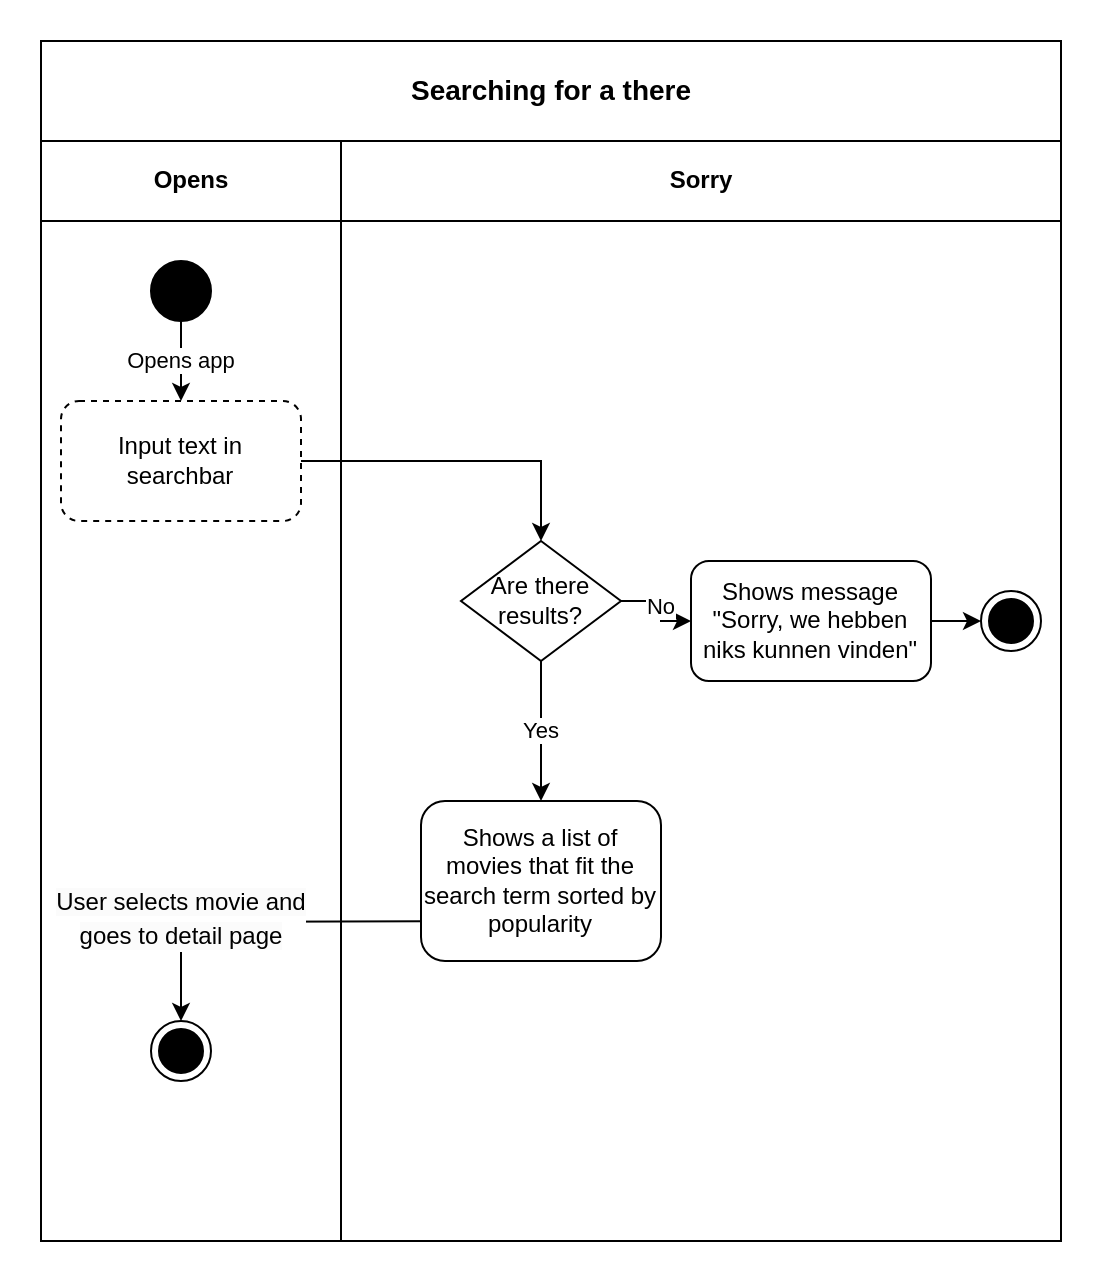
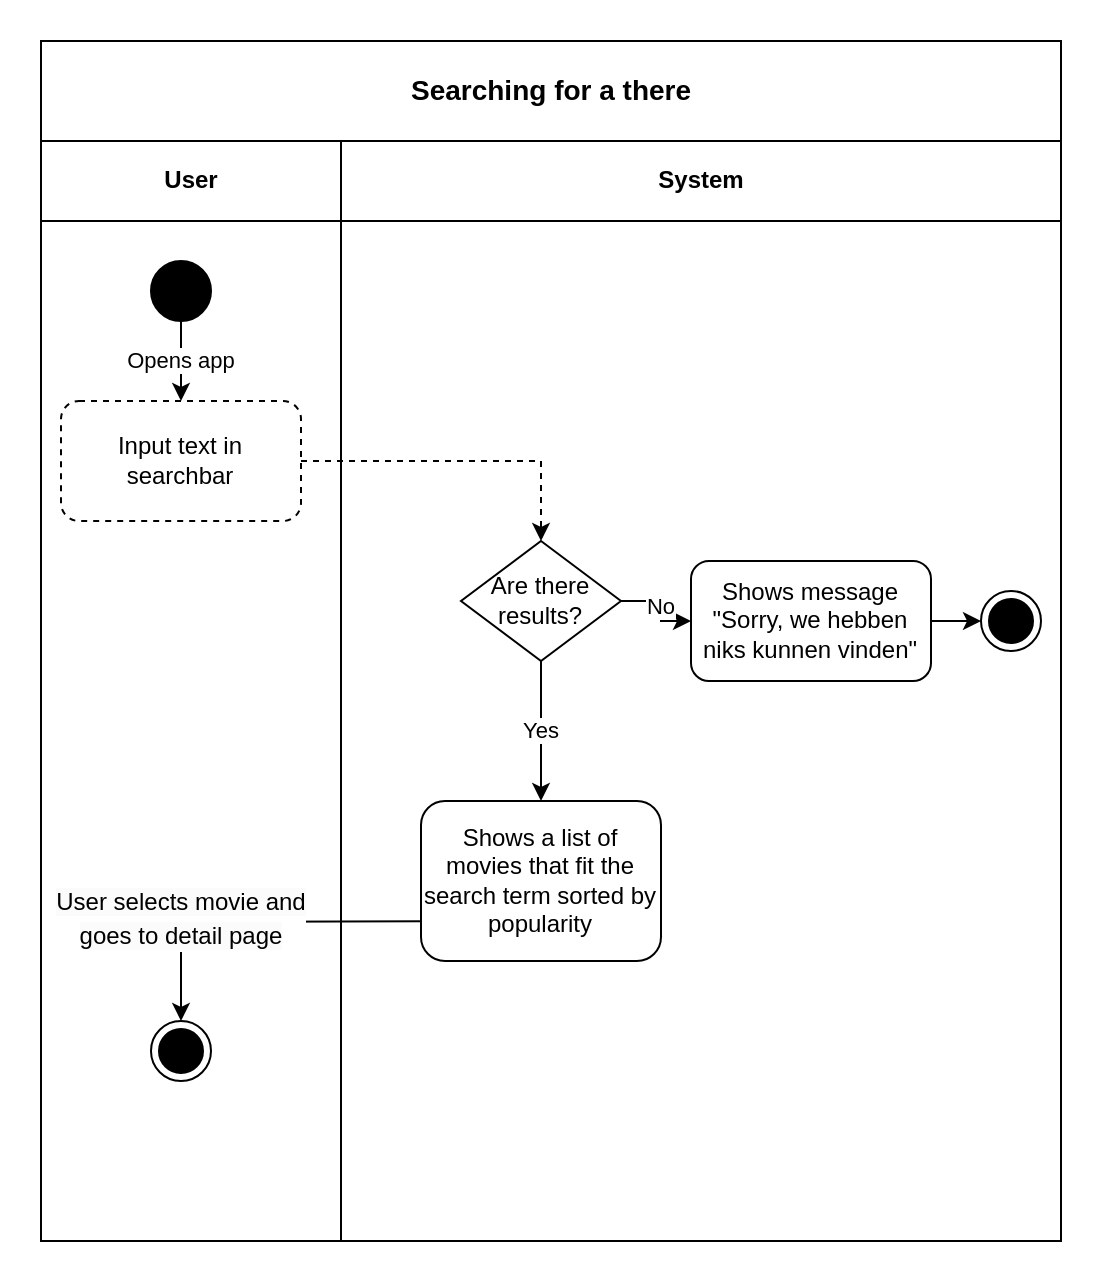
node "Opens": label "Opens" -> "User"
node "Sorry": label "Sorry" -> "System"
edge "Input text in searchbar" -> "Are there results?": style solid -> dashed
